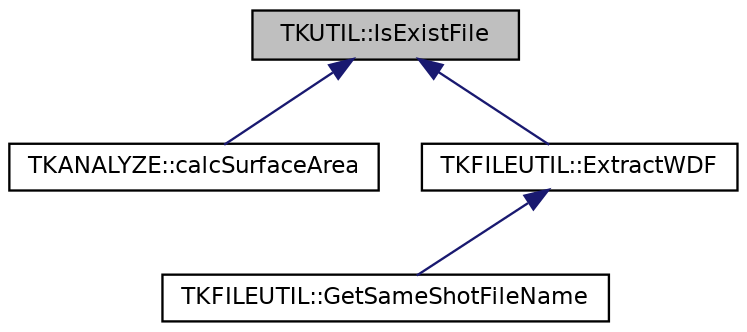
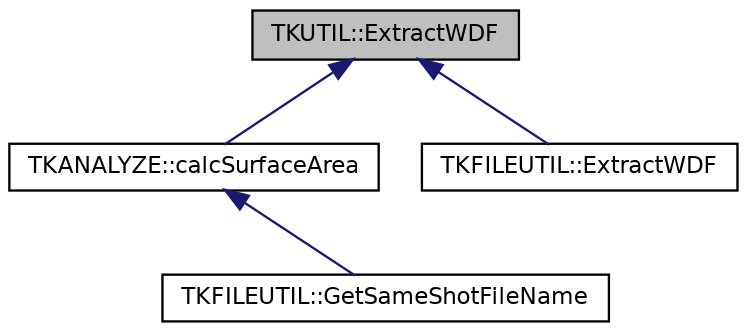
node "TKUTIL::IsExistFile": label "TKUTIL::IsExistFile" -> "TKUTIL::ExtractWDF"
edge "TKFILEUTIL::GetSameShotFileName" -> "TKFILEUTIL::ExtractWDF": now "TKFILEUTIL::GetSameShotFileName" -> "TKANALYZE::calcSurfaceArea"
